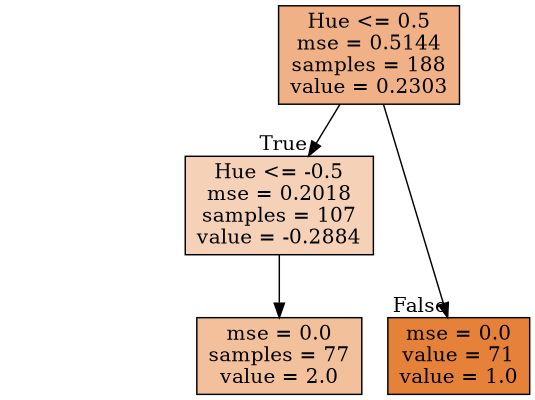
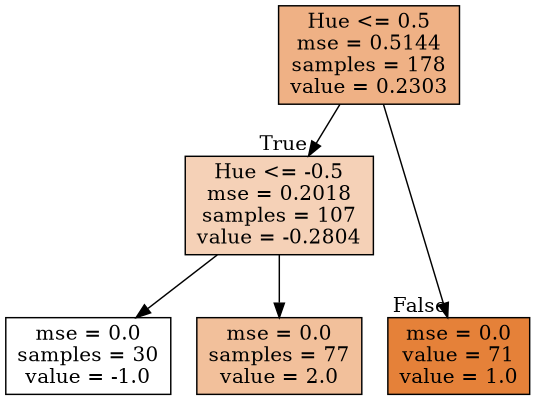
node "Hue <= 0.5 mse = 0.5144 samples = 188 value = 0.2303": label "Hue <= 0.5 mse = 0.5144 samples = 188 value = 0.2303" -> "Hue <= 0.5 mse = 0.5144 samples = 178 value = 0.2303"
node "Hue <= -0.5 mse = 0.2018 samples = 107 value = -0.2884": label "Hue <= -0.5 mse = 0.2018 samples = 107 value = -0.2884" -> "Hue <= -0.5 mse = 0.2018 samples = 107 value = -0.2804"
node "mse = 0.0 samples = 30 value = -1.0": added
